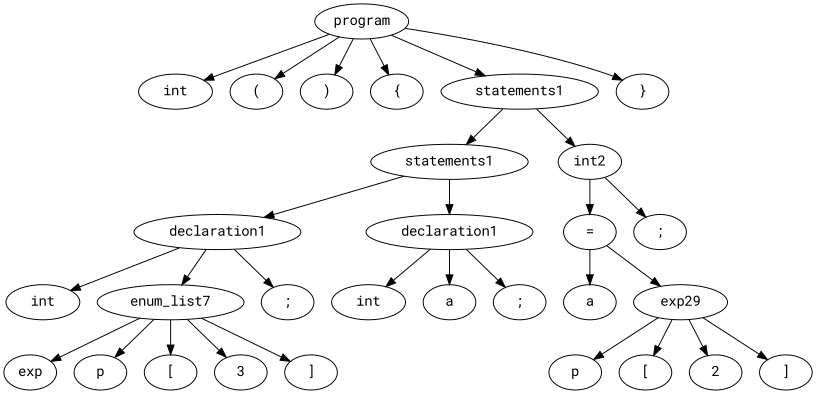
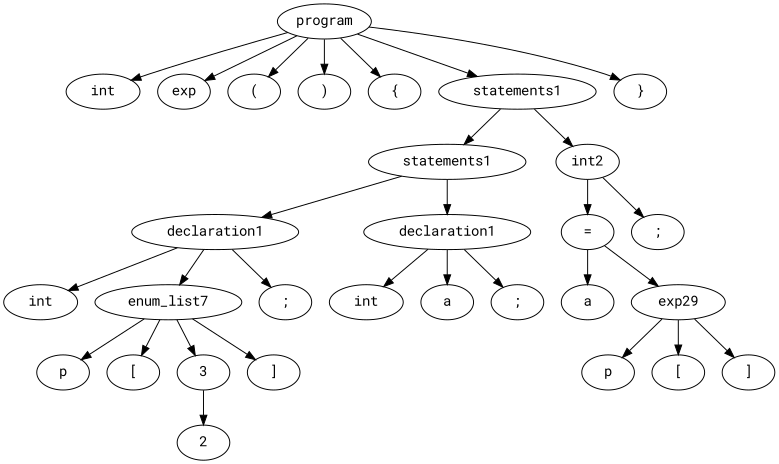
edge "exp29" -> "2": now "3" -> "2"
edge "enum_list7" -> "exp": now "program" -> "exp"
